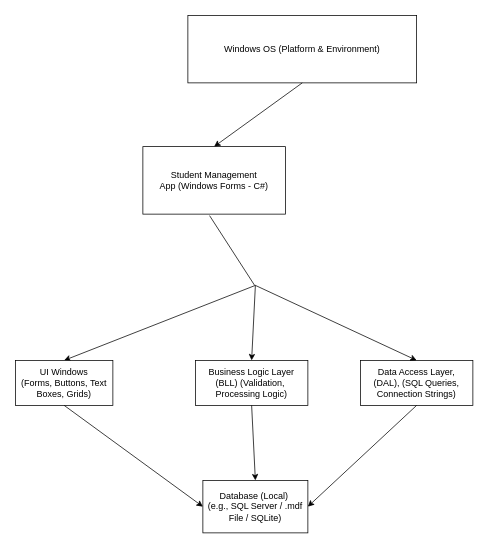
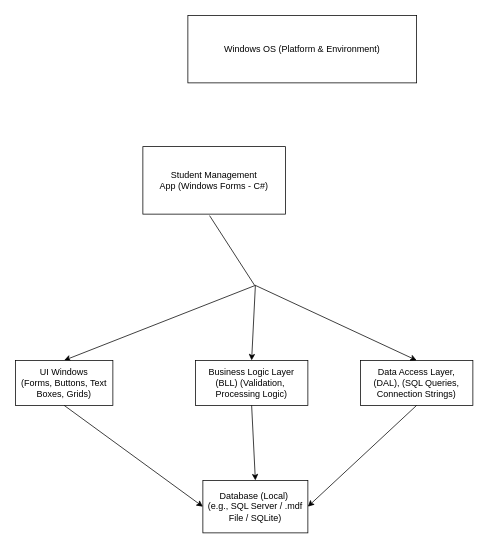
edge "Windows OS (Platform & Environment)" -> "Student Management App (Windows Forms - C#)": removed
